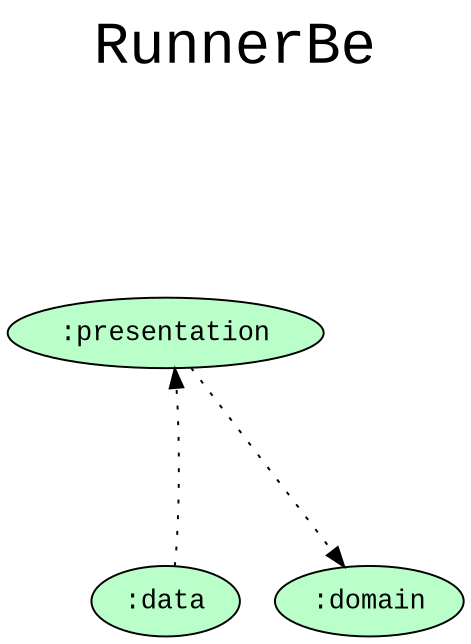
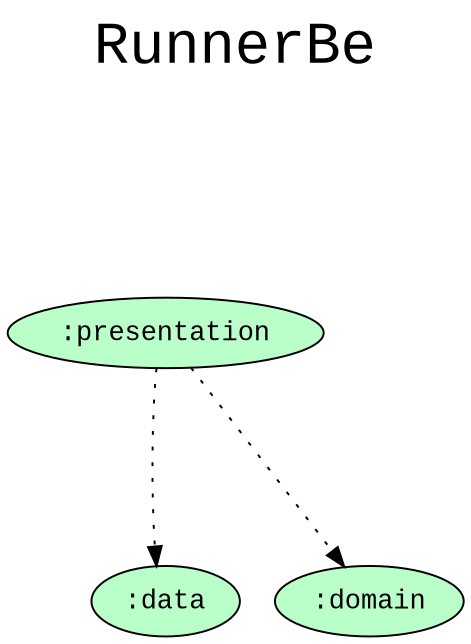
edge ":data" -> ":presentation": reversed
